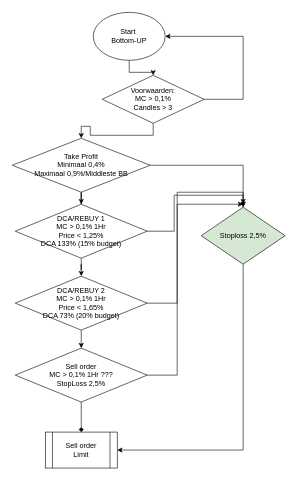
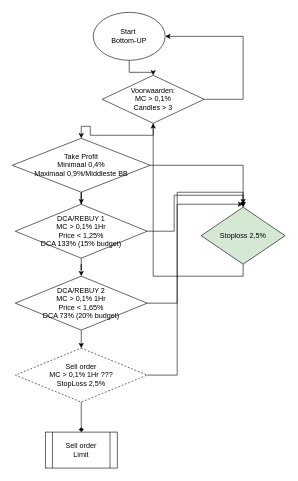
node "Sell order MC > 0,1% 1Hr ??? StopLoss 2,5%": style solid -> dashed
edge "Stoploss 2,5%" -> "Sell order Limit": now "Stoploss 2,5%" -> "Voorwaarden: MC > 0,1% Candles > 3"
